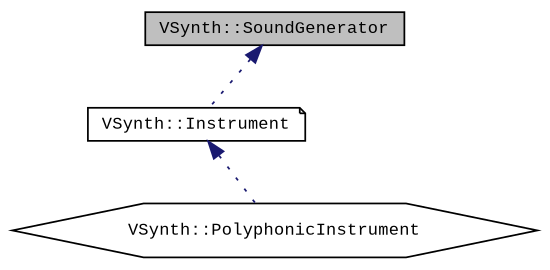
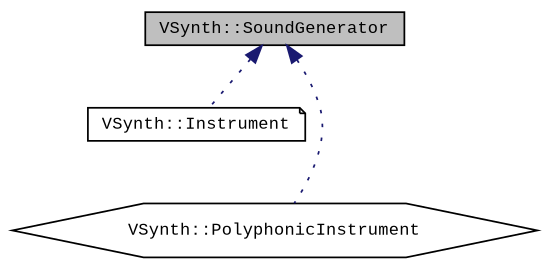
edge "VSynth::PolyphonicInstrument" -> "VSynth::Instrument": now "VSynth::PolyphonicInstrument" -> "VSynth::SoundGenerator"
